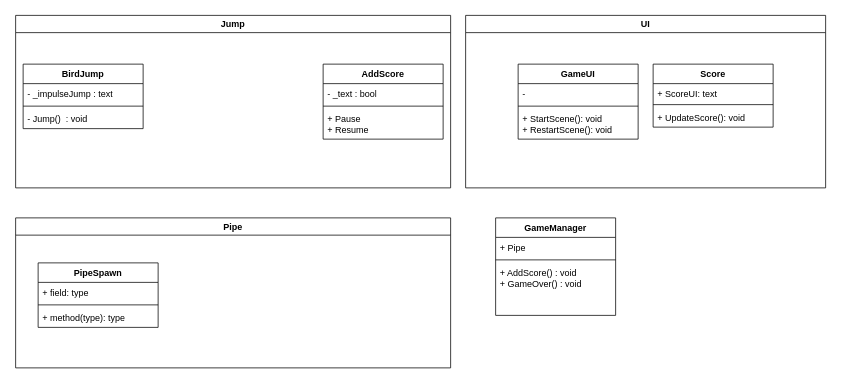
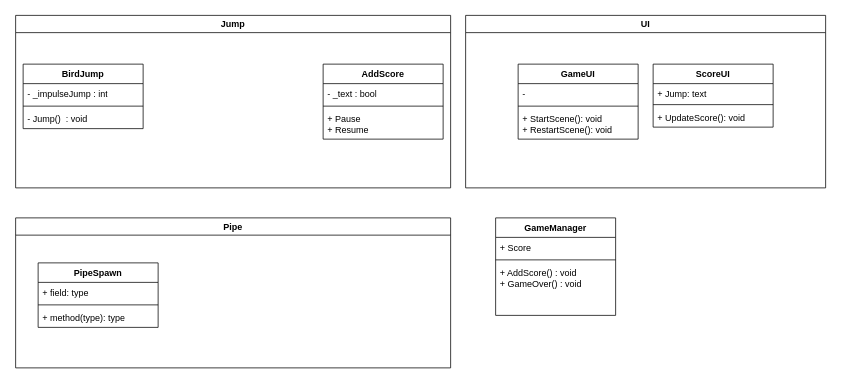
node "Score": label "Score" -> "ScoreUI"
node "- _impulseJump : text": label "- _impulseJump : text" -> "- _impulseJump : int"
node "+ ScoreUI: text": label "+ ScoreUI: text" -> "+ Jump: text"
node "+ Pipe": label "+ Pipe" -> "+ Score"
